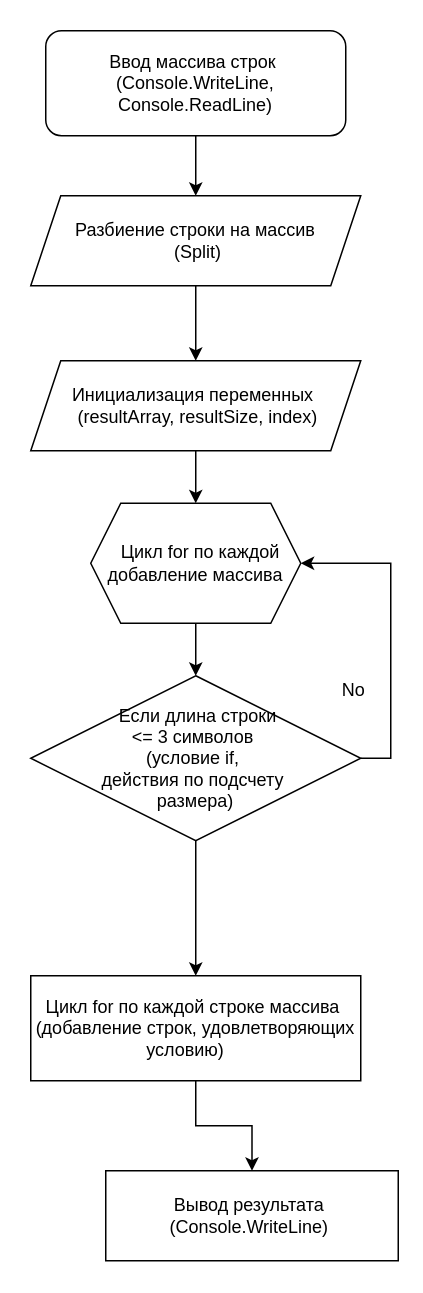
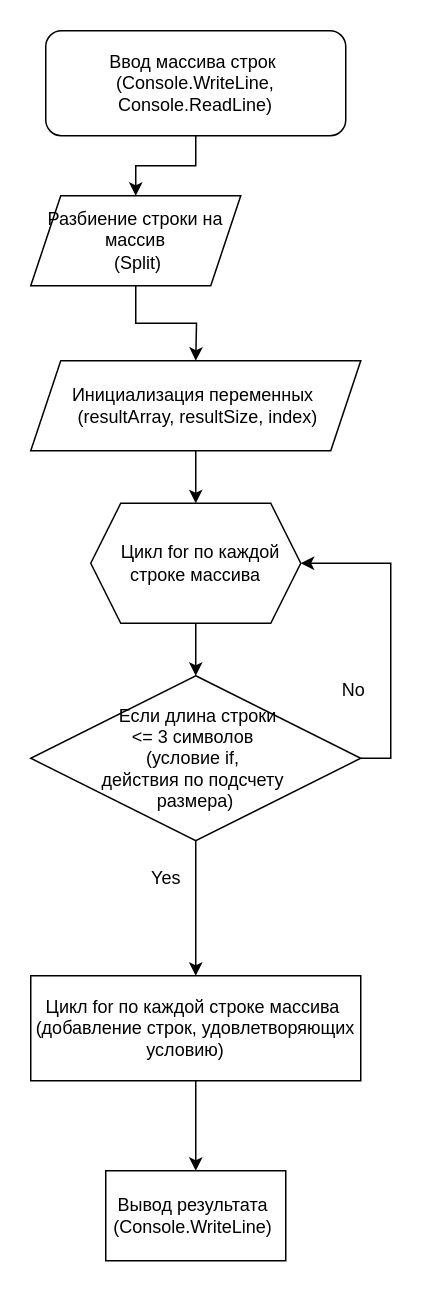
node "Разбиение строки на массив (Split)": size 330x90 -> 210x90
node "Цикл for по каждой добавление массива": label "Цикл for по каждой добавление массива" -> "Цикл for по каждой строке массива"
node "Yes": added
node "Вывод результата (Console.WriteLine)": size 293x90 -> 180x90
